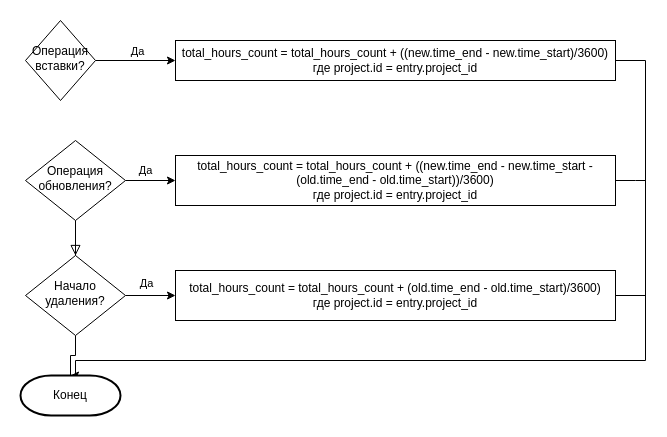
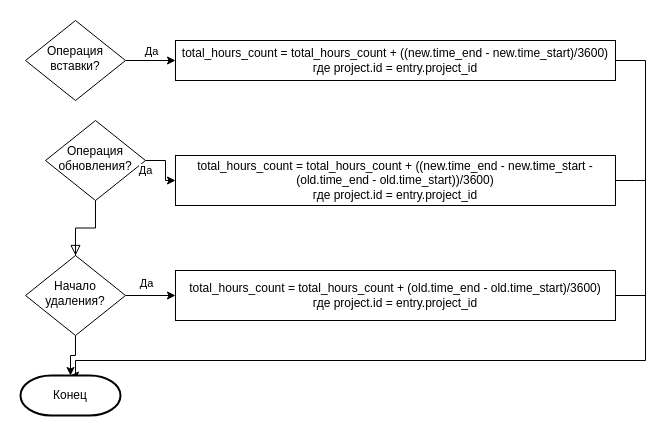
node "Операция вставки?": size 70x80 -> 100x80
node "Операция обновления?": moved (76, 181) -> (96, 161)
edge "Начало удаления?" -- "Конец": arrowhead none -> classic
